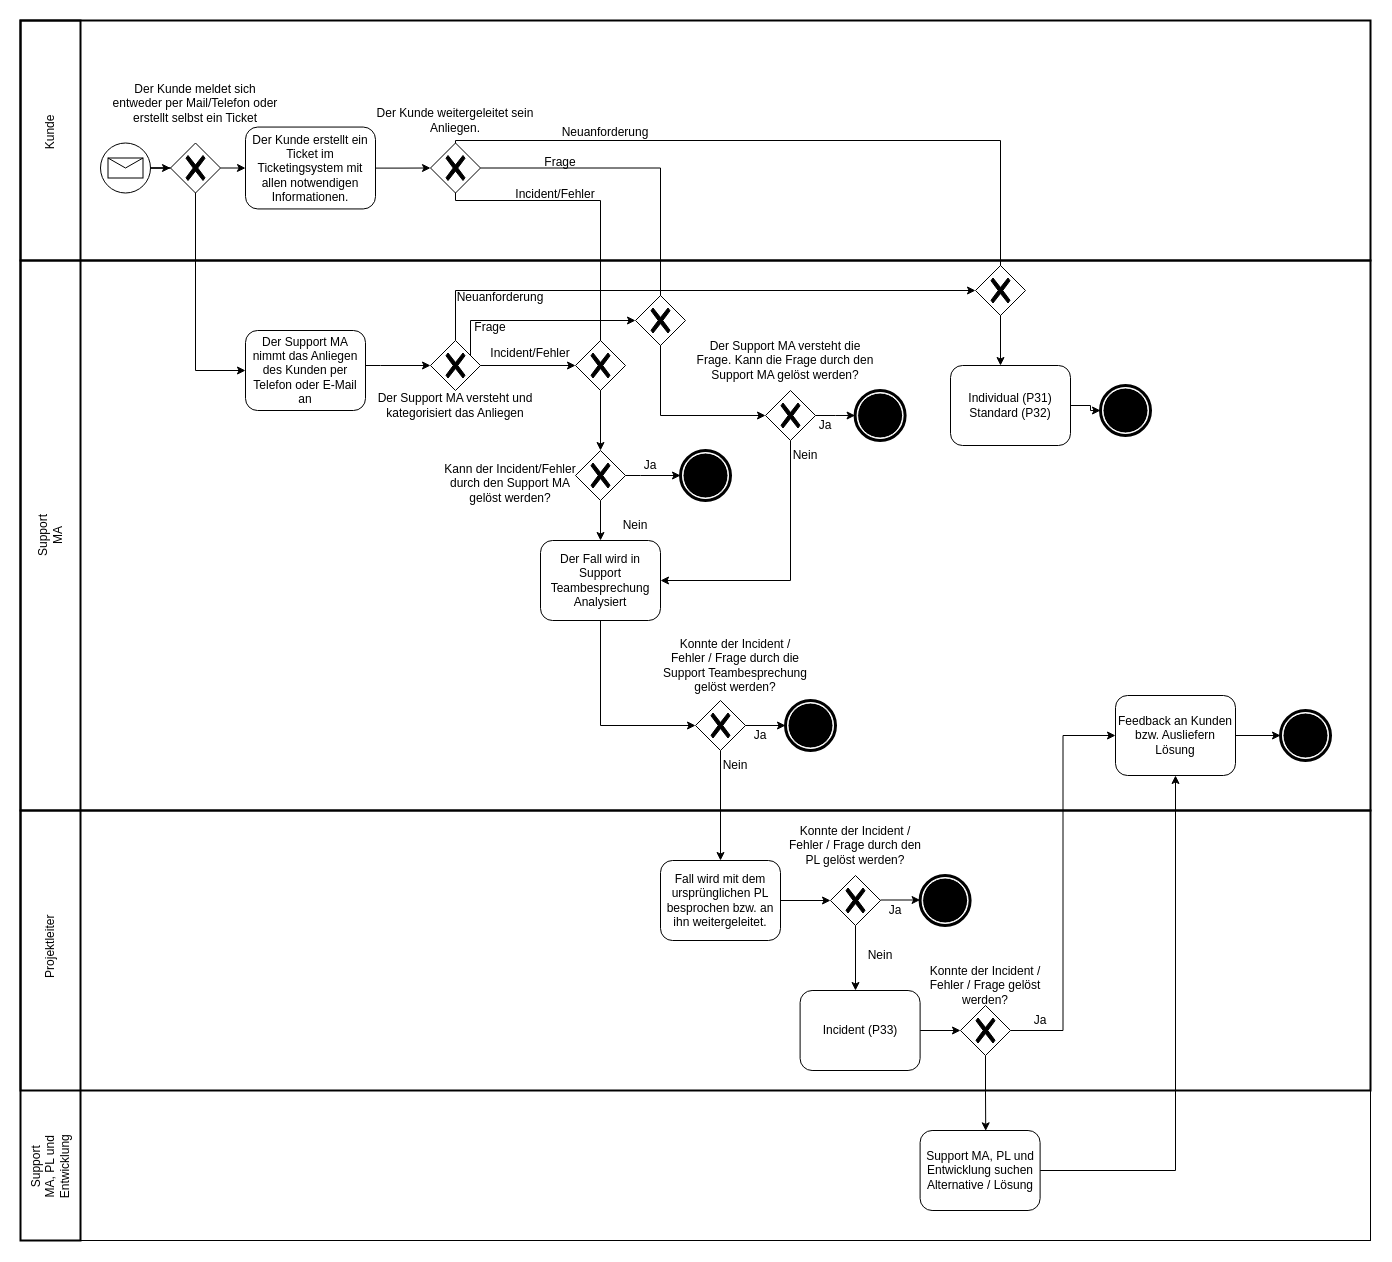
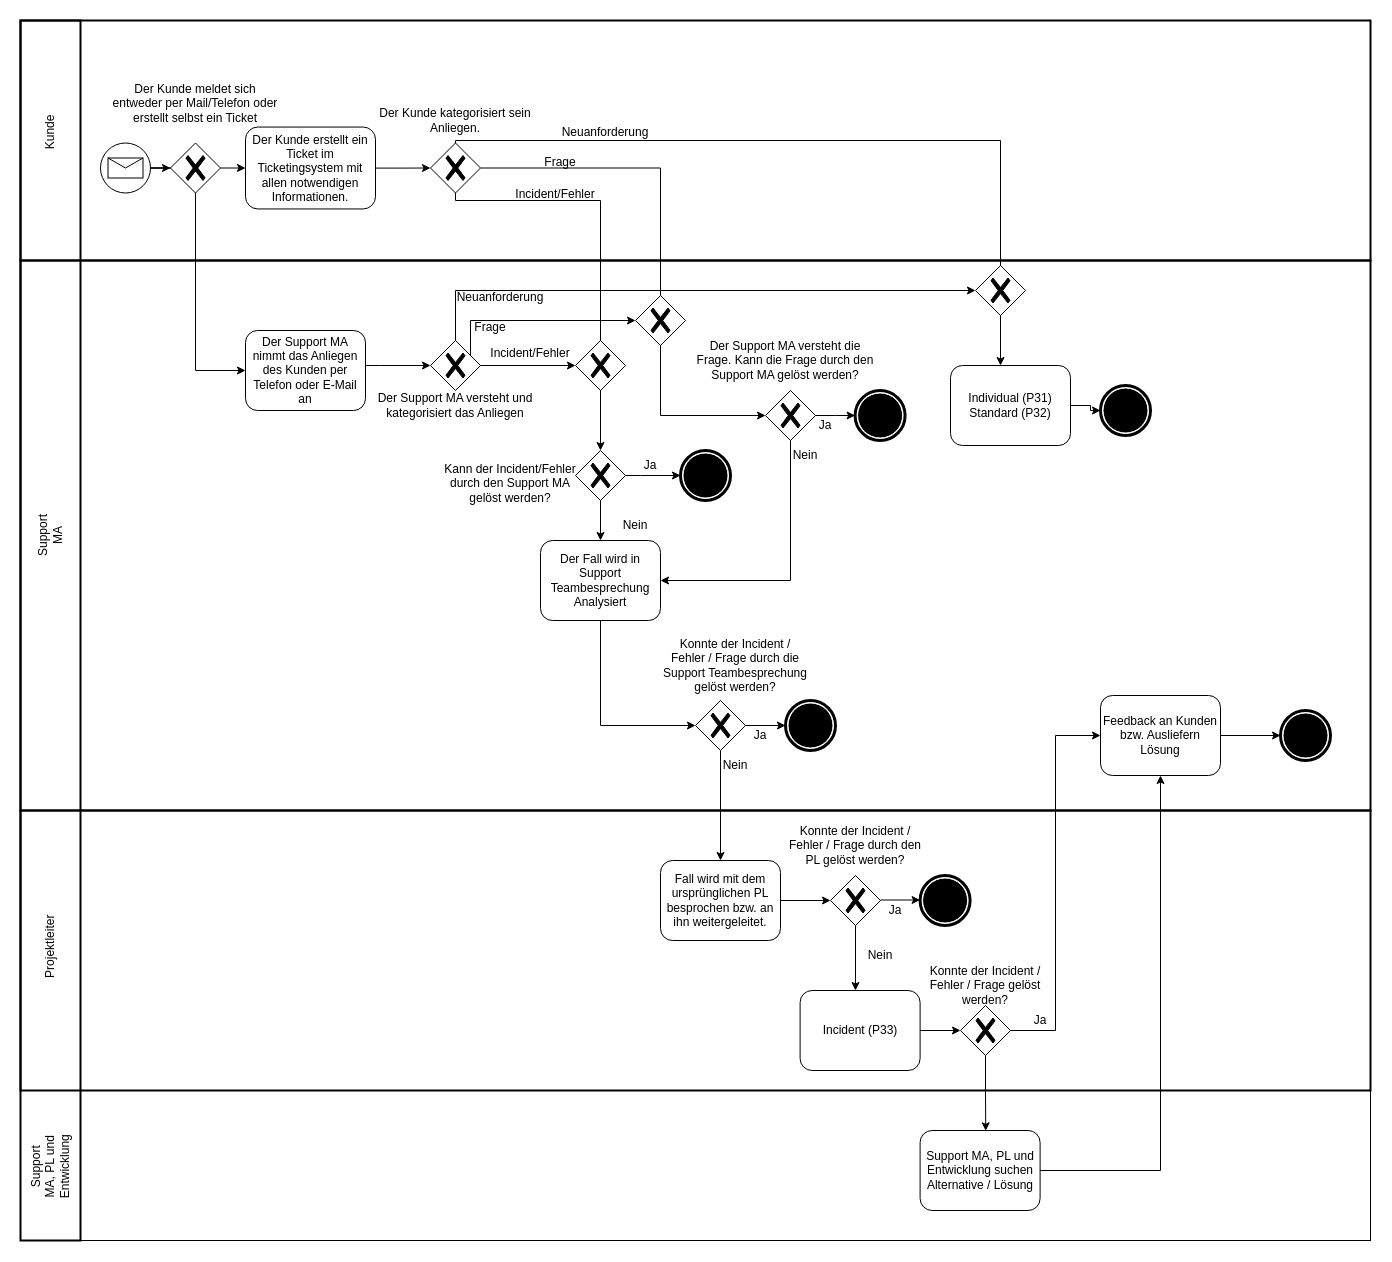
node "Der Kunde weitergeleitet sein Anliegen.": label "Der Kunde weitergeleitet sein Anliegen." -> "Der Kunde kategorisiert sein Anliegen."
node "Feedback an Kunden bzw. Ausliefern Lösung": moved (1176, 736) -> (1161, 736)
